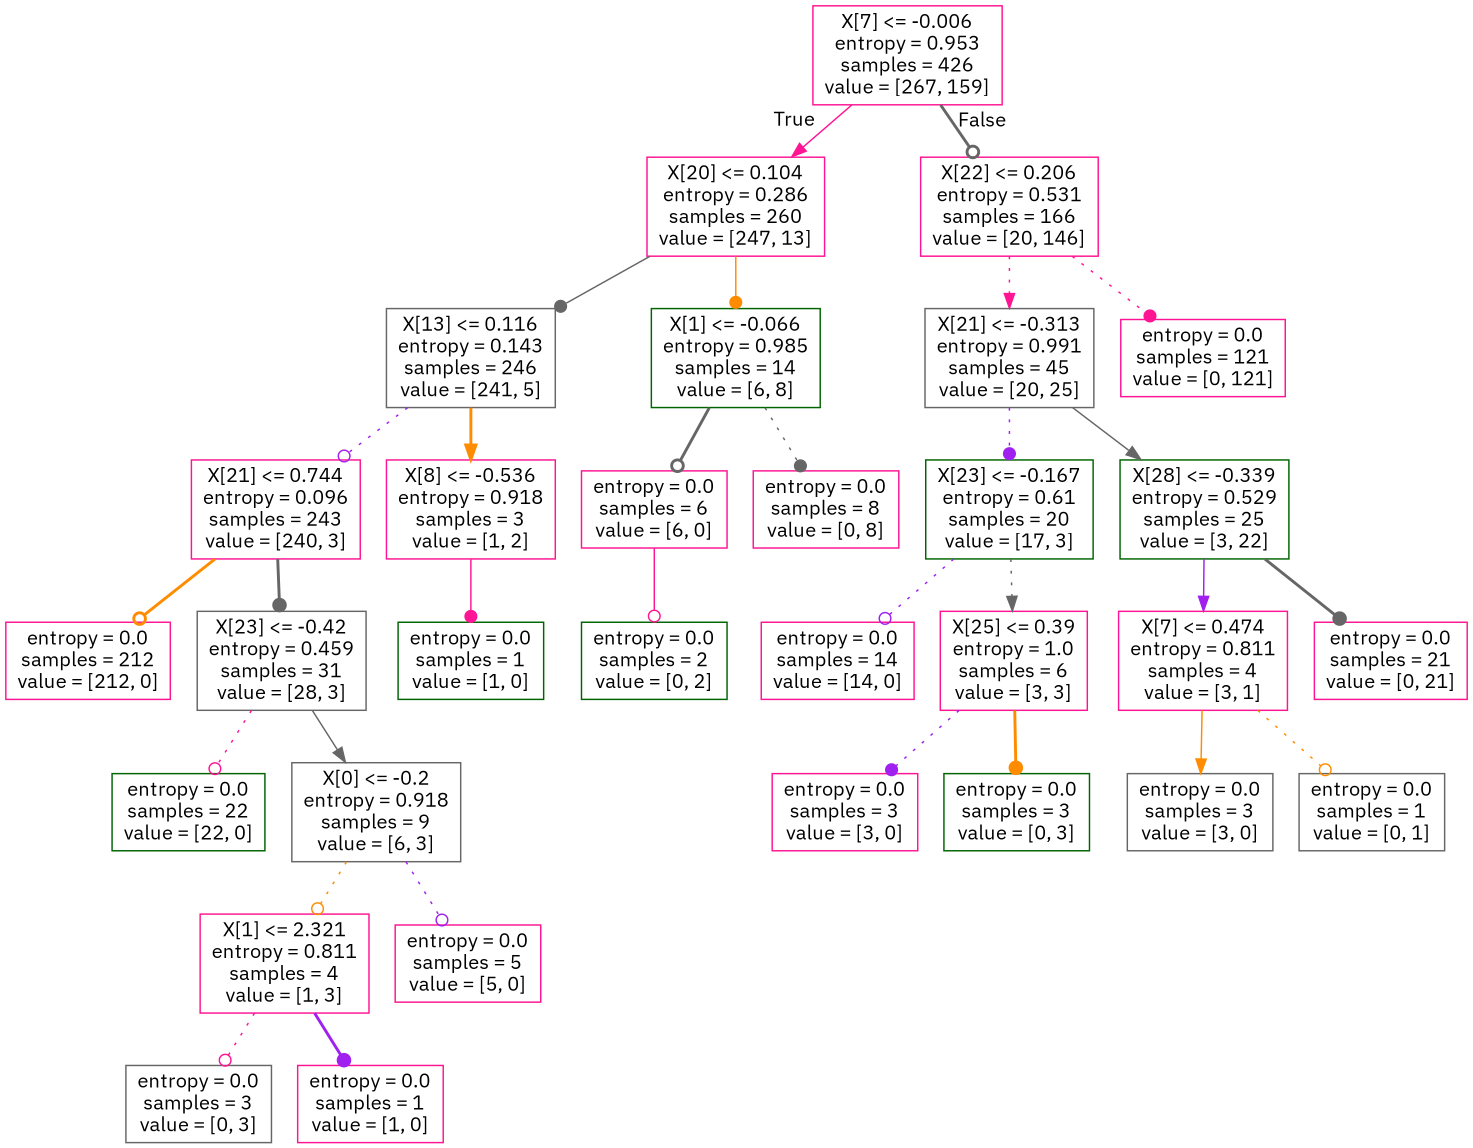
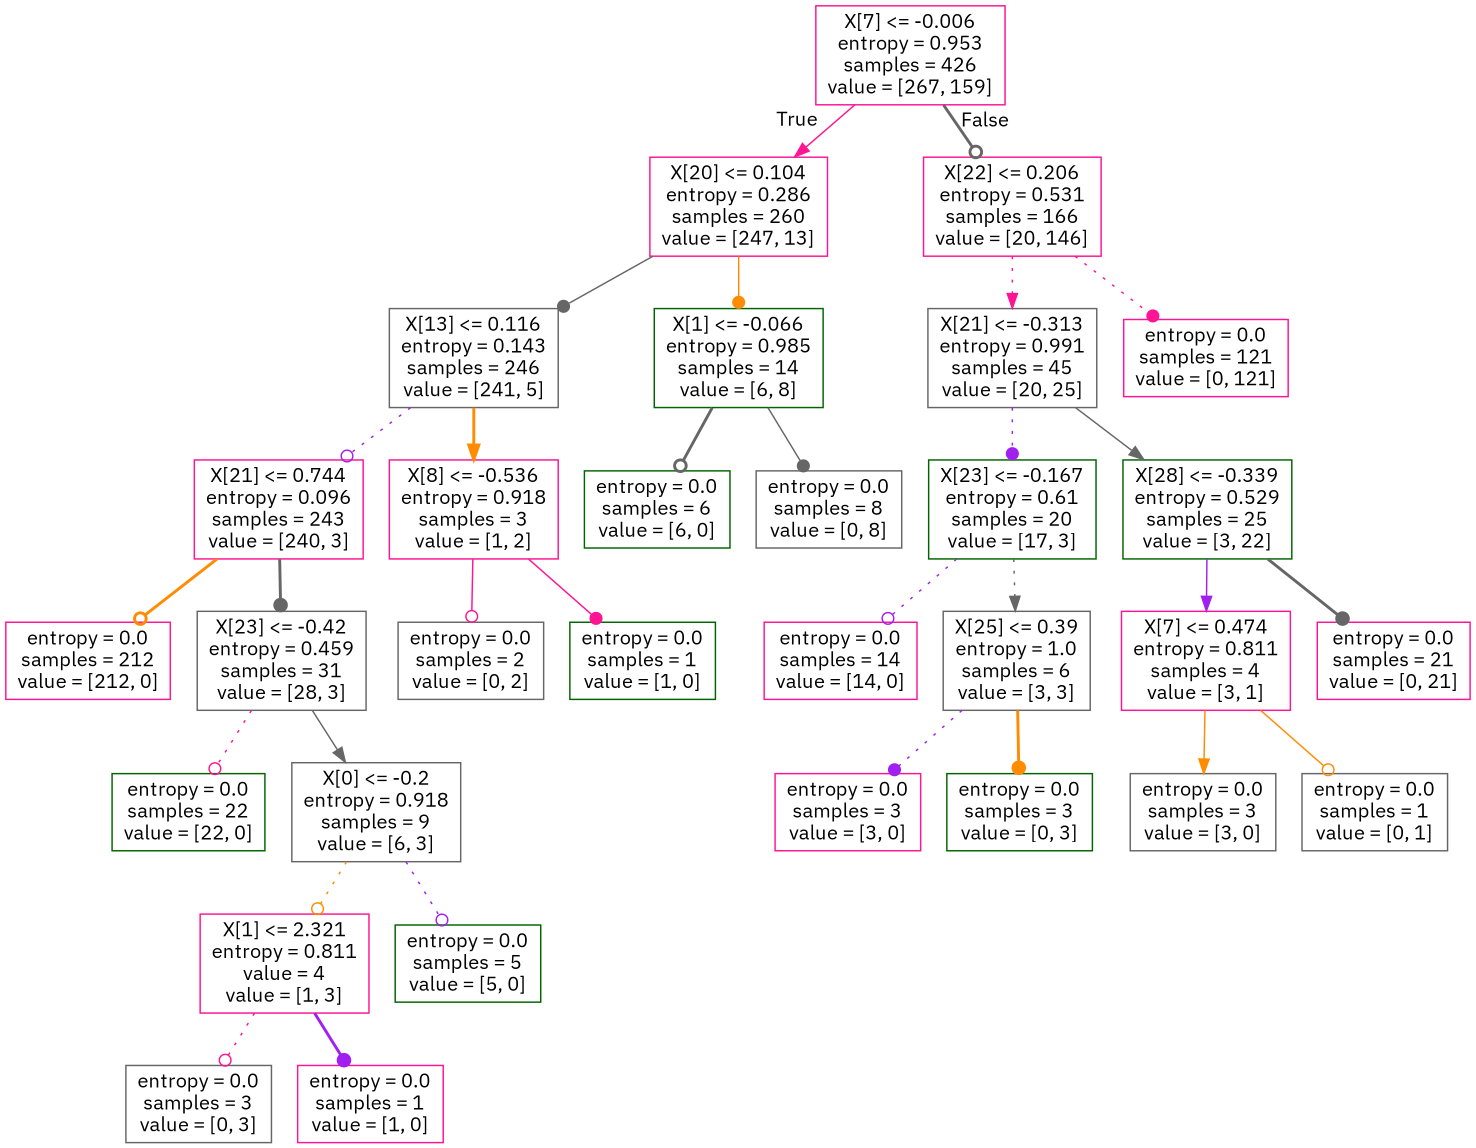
edge "X[1] <= -0.066 entropy = 0.985 samples = 14 value = [6, 8]" -> "entropy = 0.0 samples = 8 value = [0, 8]": style dotted -> solid
node "entropy = 0.0 samples = 6 value = [6, 0]": color deeppink -> darkgreen
node "entropy = 0.0 samples = 8 value = [0, 8]": color deeppink -> gray40
edge "entropy = 0.0 samples = 6 value = [6, 0]" -> "entropy = 0.0 samples = 2 value = [0, 2]": now "X[8] <= -0.536 entropy = 0.918 samples = 3 value = [1, 2]" -> "entropy = 0.0 samples = 2 value = [0, 2]"
node "entropy = 0.0 samples = 2 value = [0, 2]": color darkgreen -> gray40
node "X[25] <= 0.39 entropy = 1.0 samples = 6 value = [3, 3]": color deeppink -> gray40
edge "X[7] <= 0.474 entropy = 0.811 samples = 4 value = [3, 1]" -> "entropy = 0.0 samples = 1 value = [0, 1]": style dotted -> solid
node "X[1] <= 2.321 entropy = 0.811 samples = 4 value = [1, 3]": label "X[1] <= 2.321 entropy = 0.811 samples = 4 value = [1, 3]" -> "X[1] <= 2.321 entropy = 0.811 value = 4 value = [1, 3]"
node "entropy = 0.0 samples = 5 value = [5, 0]": color deeppink -> darkgreen
